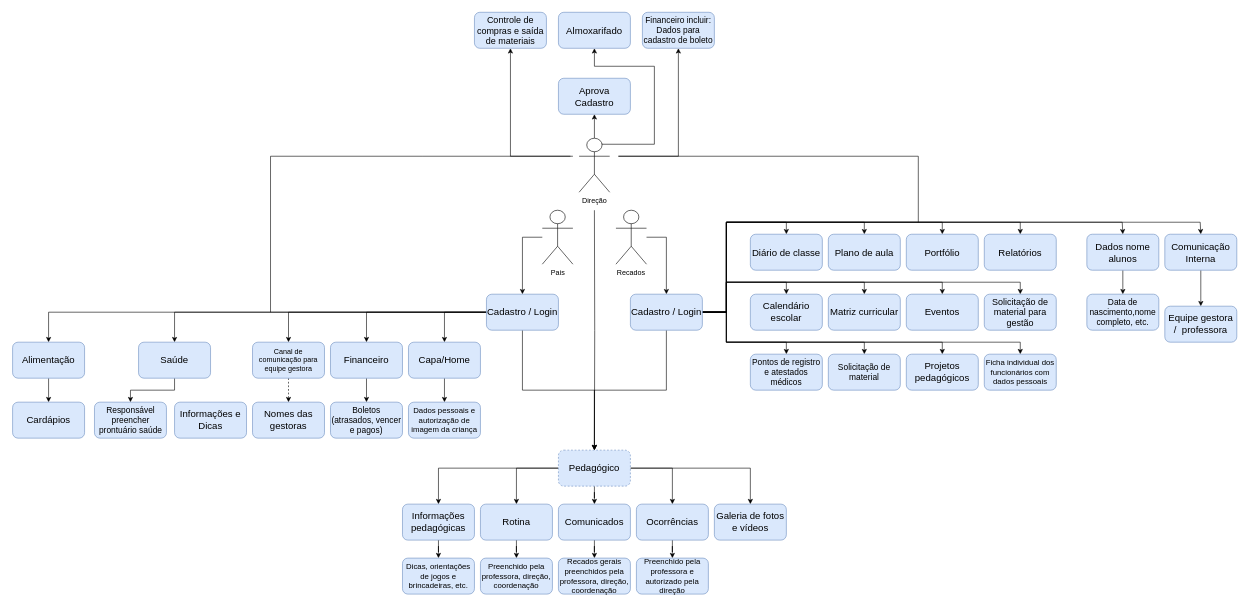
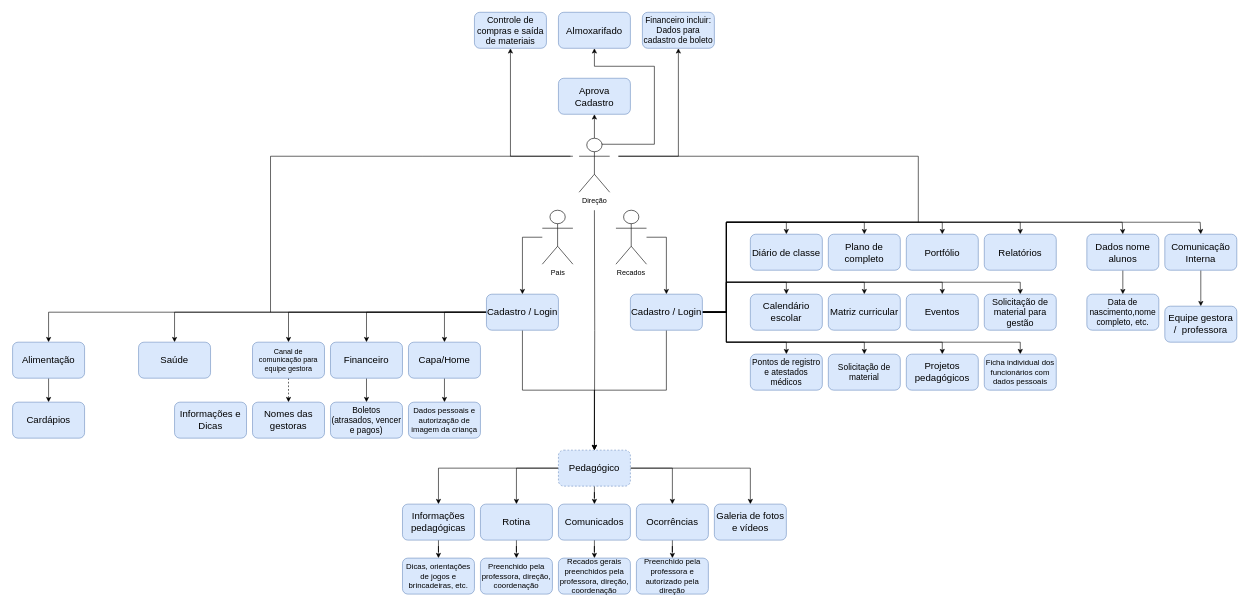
node "Plano de aula": label "Plano de aula" -> "Plano de completo"
edge "Saúde" -> "Responsável preencher prontuário saúde": removed
node "Responsável preencher prontuário saúde": removed
